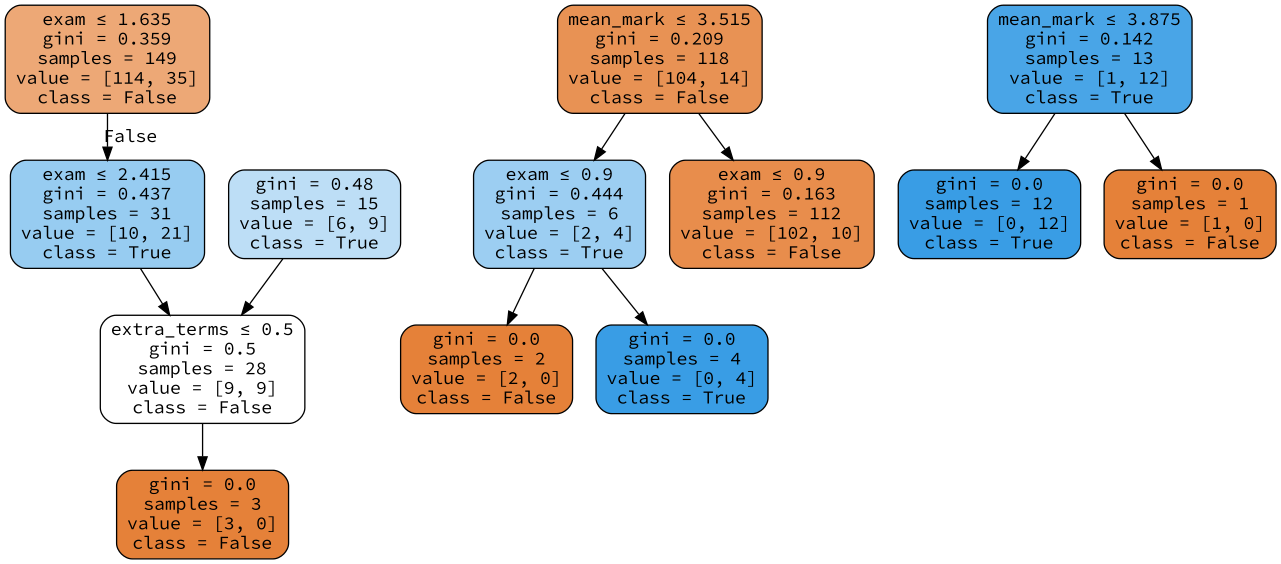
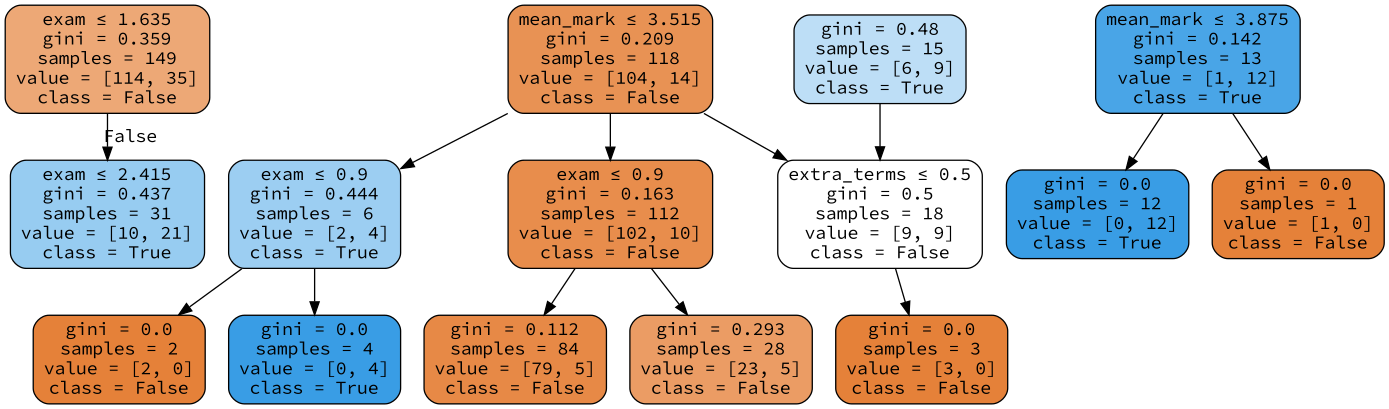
edge "exam ≤ 2.415" -> "extra_terms ≤ 0.5": now "mean_mark ≤ 3.515" -> "extra_terms ≤ 0.5"
node "gini = 0.112": added
node "gini = 0.293": added
node "extra_terms ≤ 0.5": text "samples = 28" -> "samples = 18"
